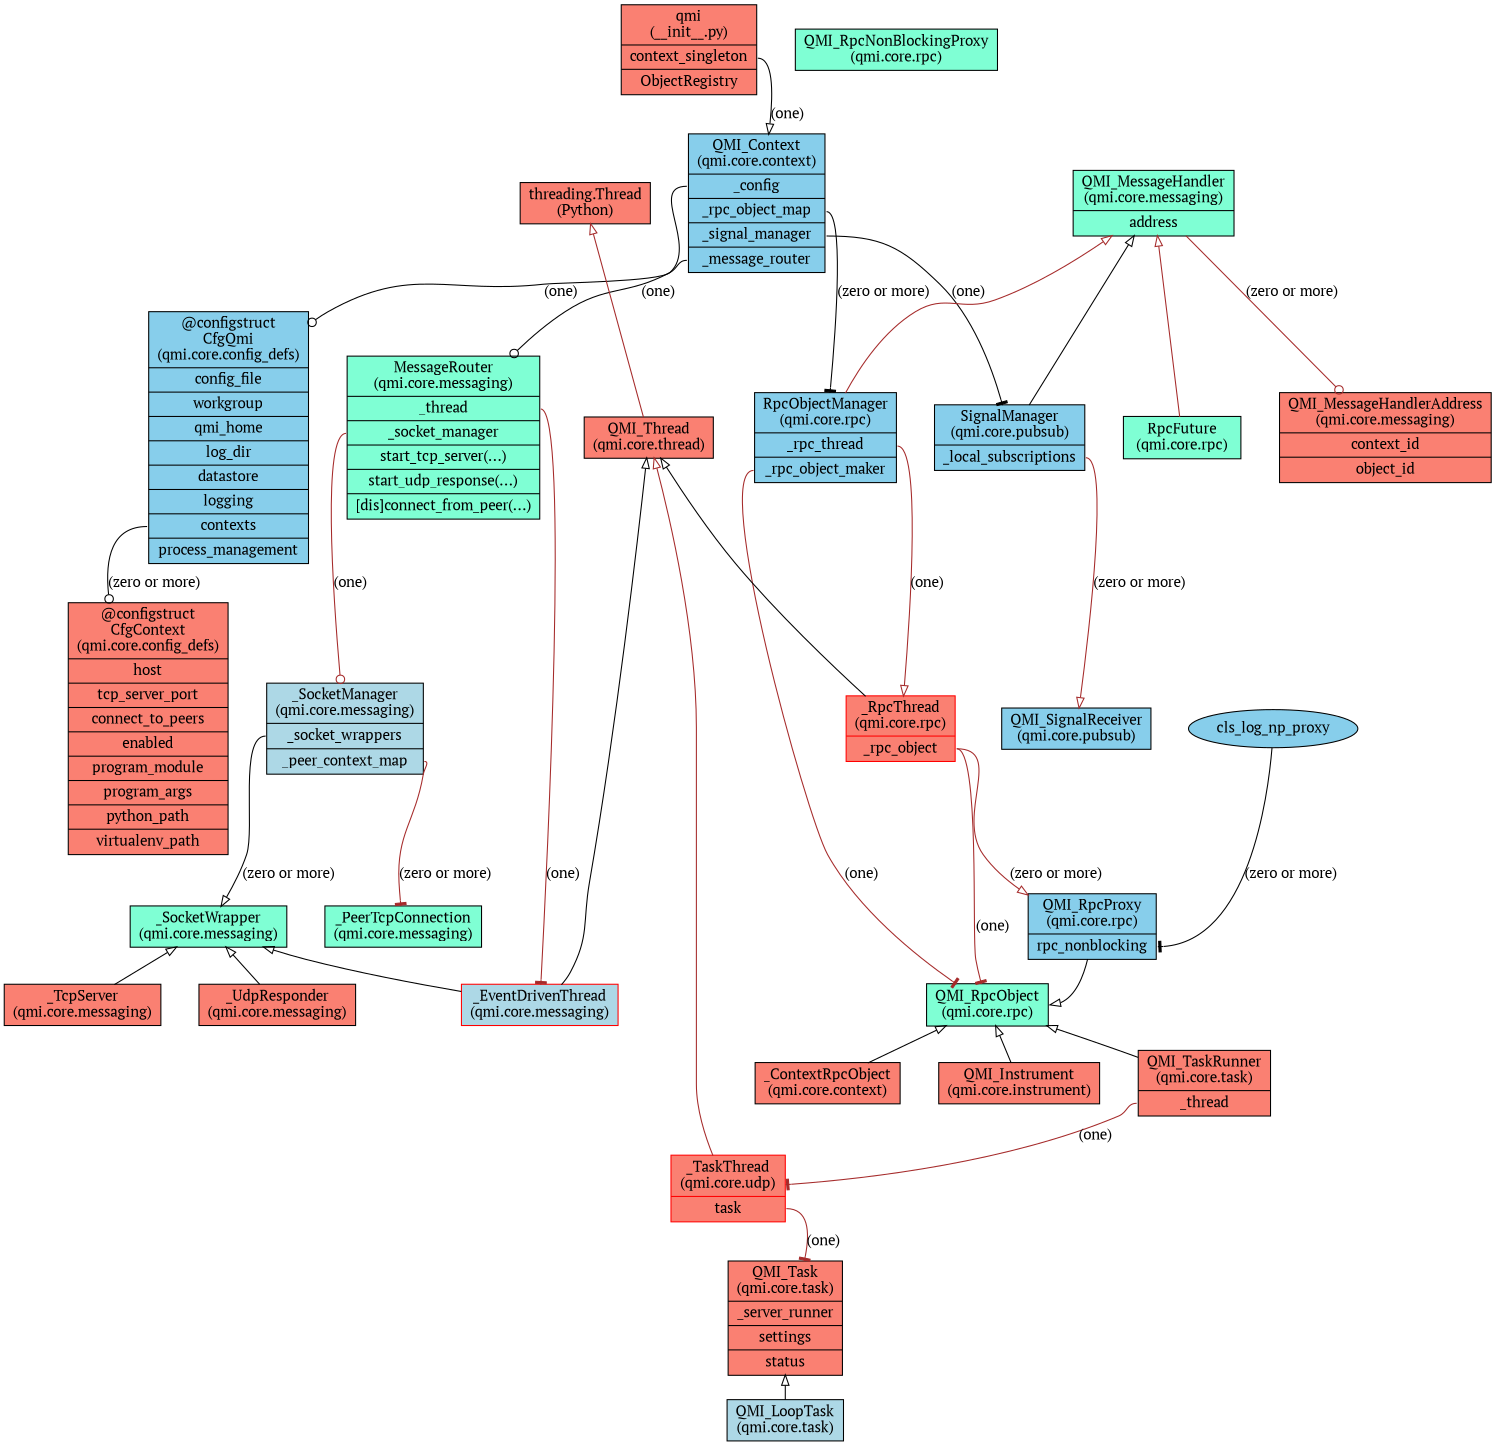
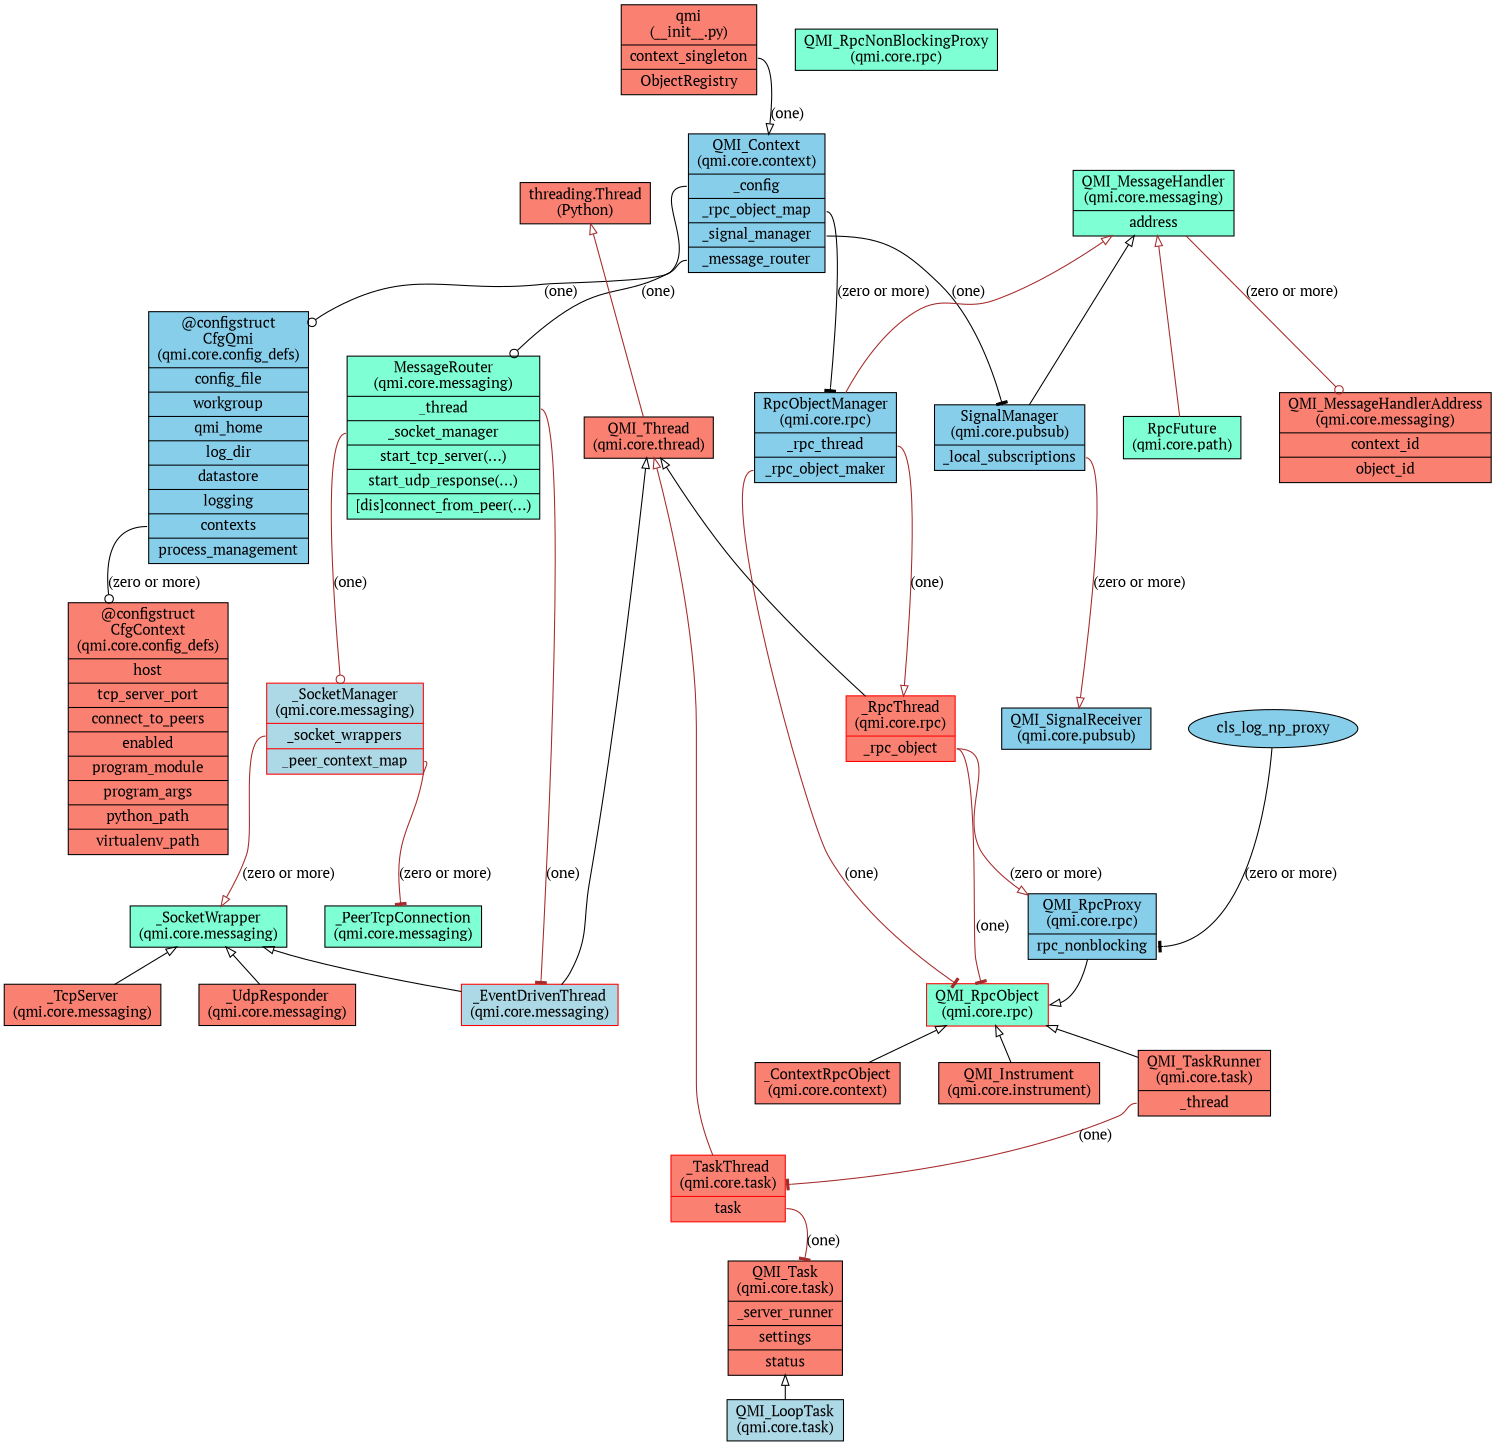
node "RpcFuture": text "(qmi.core.rpc)" -> "(qmi.core.path)"
node "_SocketManager": color black -> red
edge "_SocketManager" -> "_SocketWrapper": color black -> brown
node "QMI_RpcObject": color black -> red
node "_TaskThread": text "(qmi.core.udp)" -> "(qmi.core.task)"
